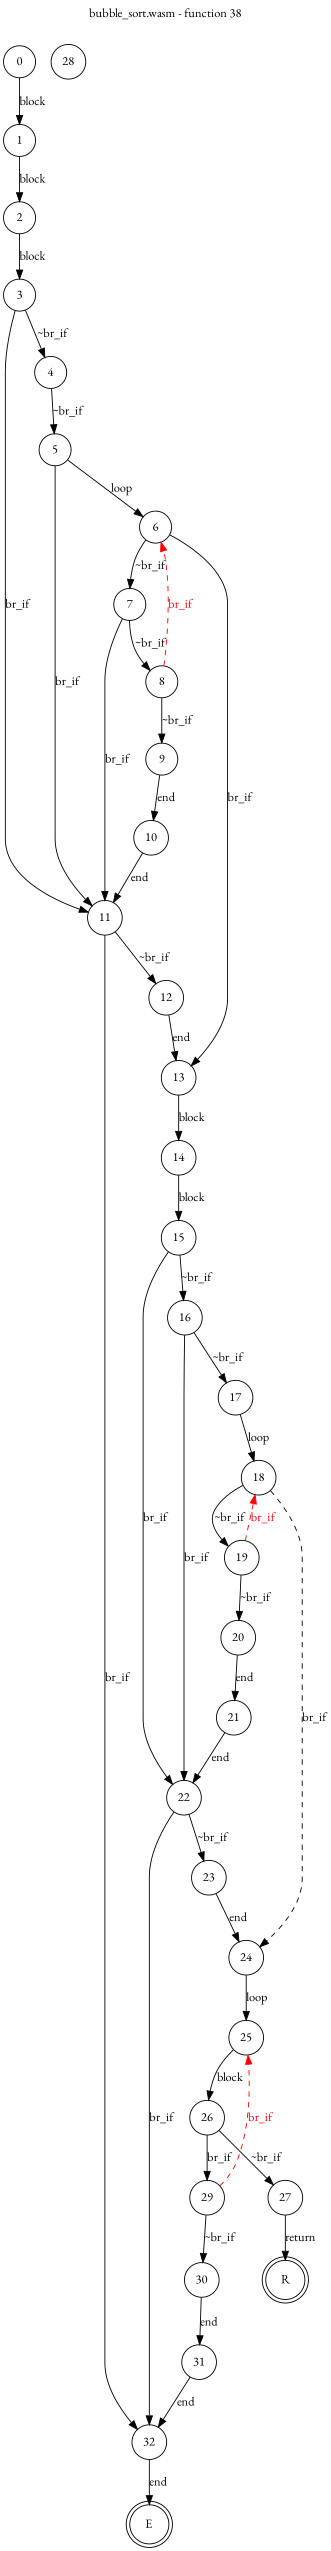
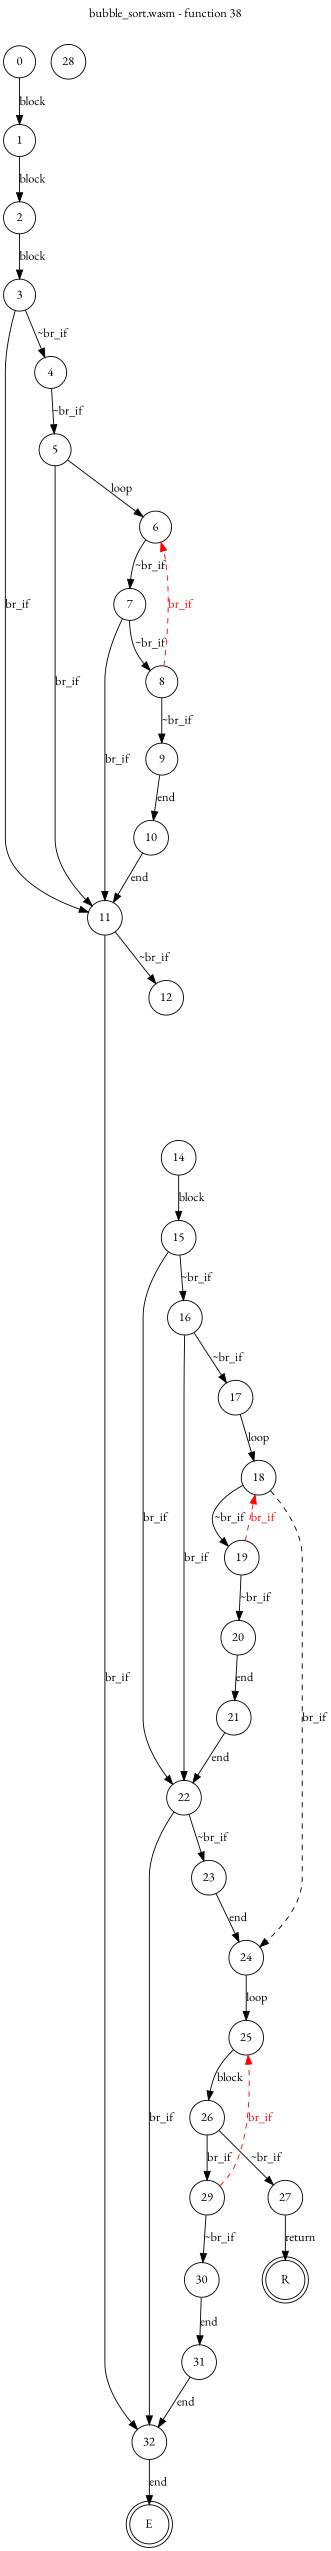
node "13": removed
